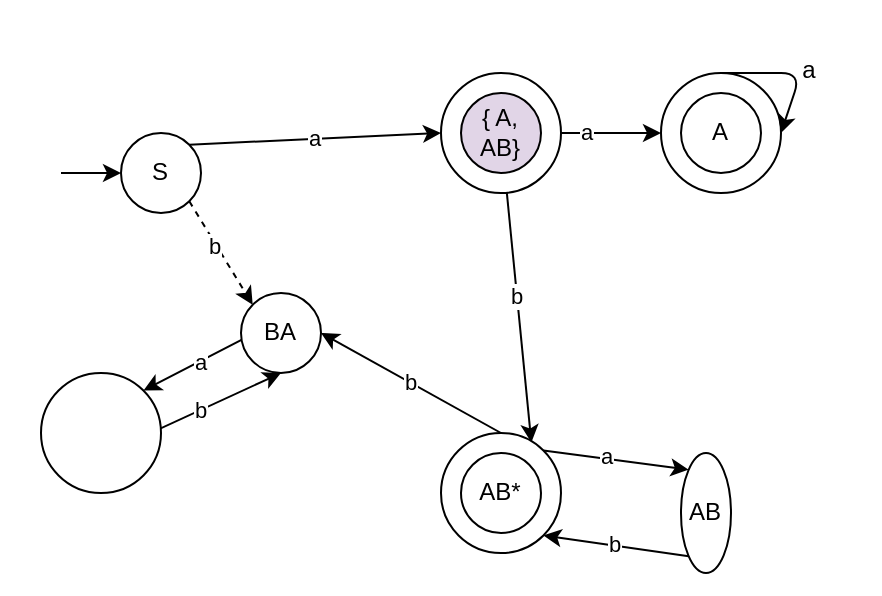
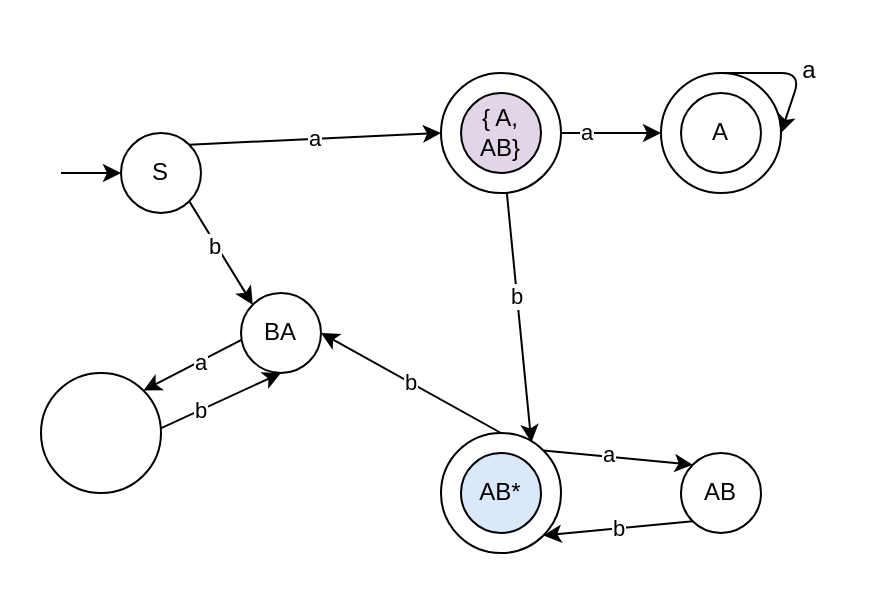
edge "S" -> "BA": style dashed -> solid
node "AB*": fillcolor #ffffff -> #dae8fc
node "AB": size 50x120 -> 80x80
